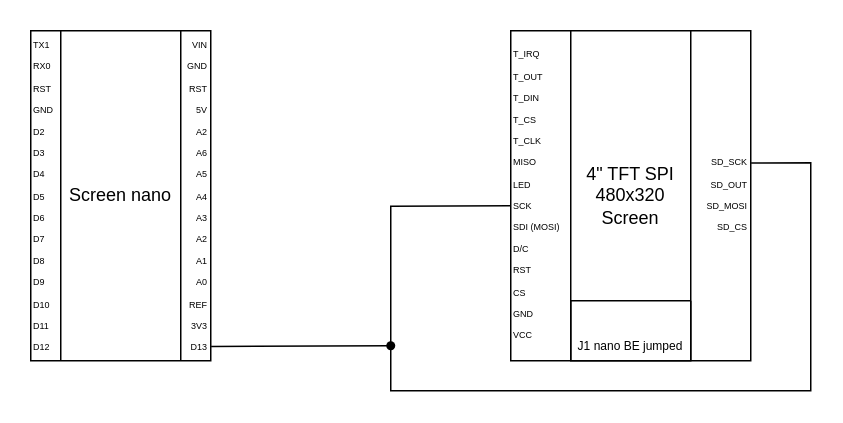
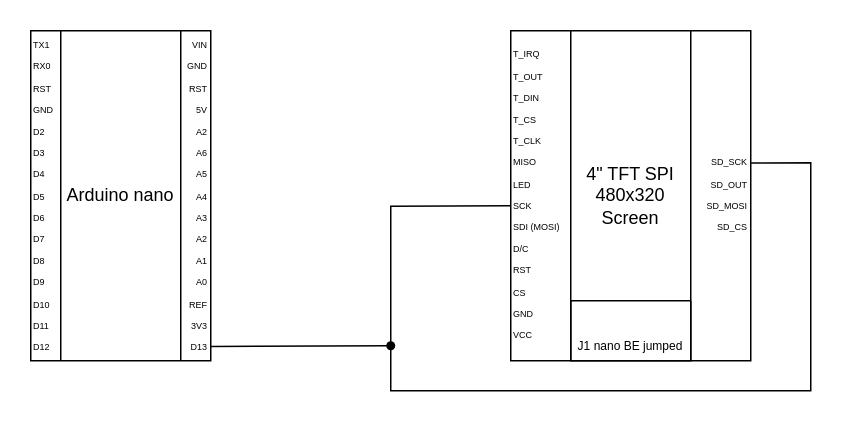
node "Screen nano": label "Screen nano" -> "Arduino nano"
